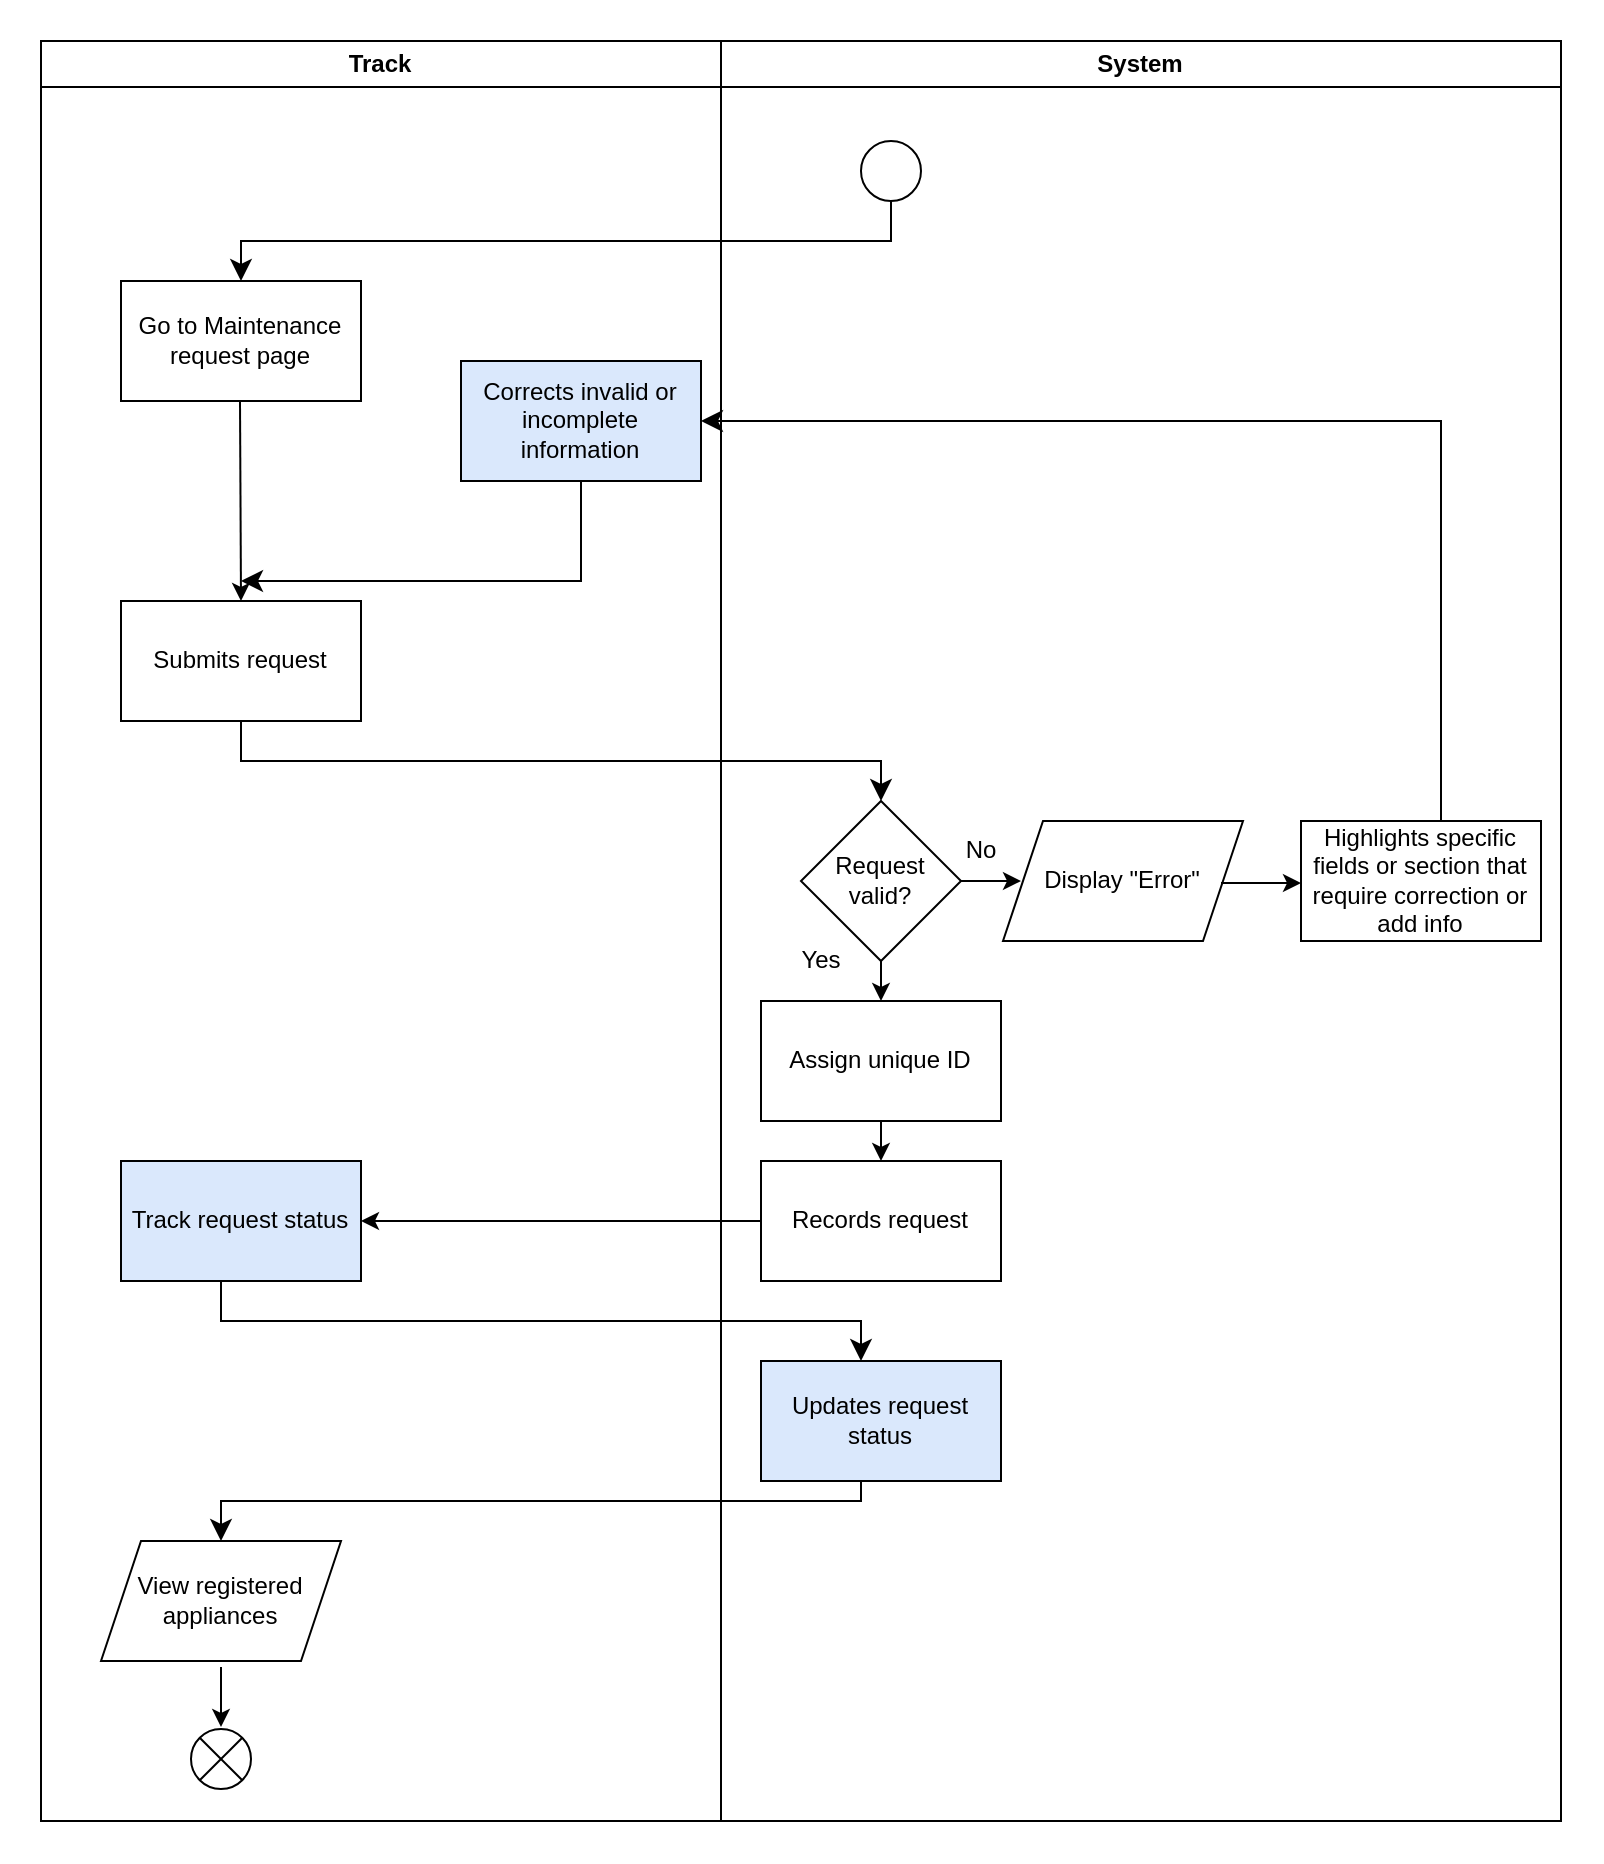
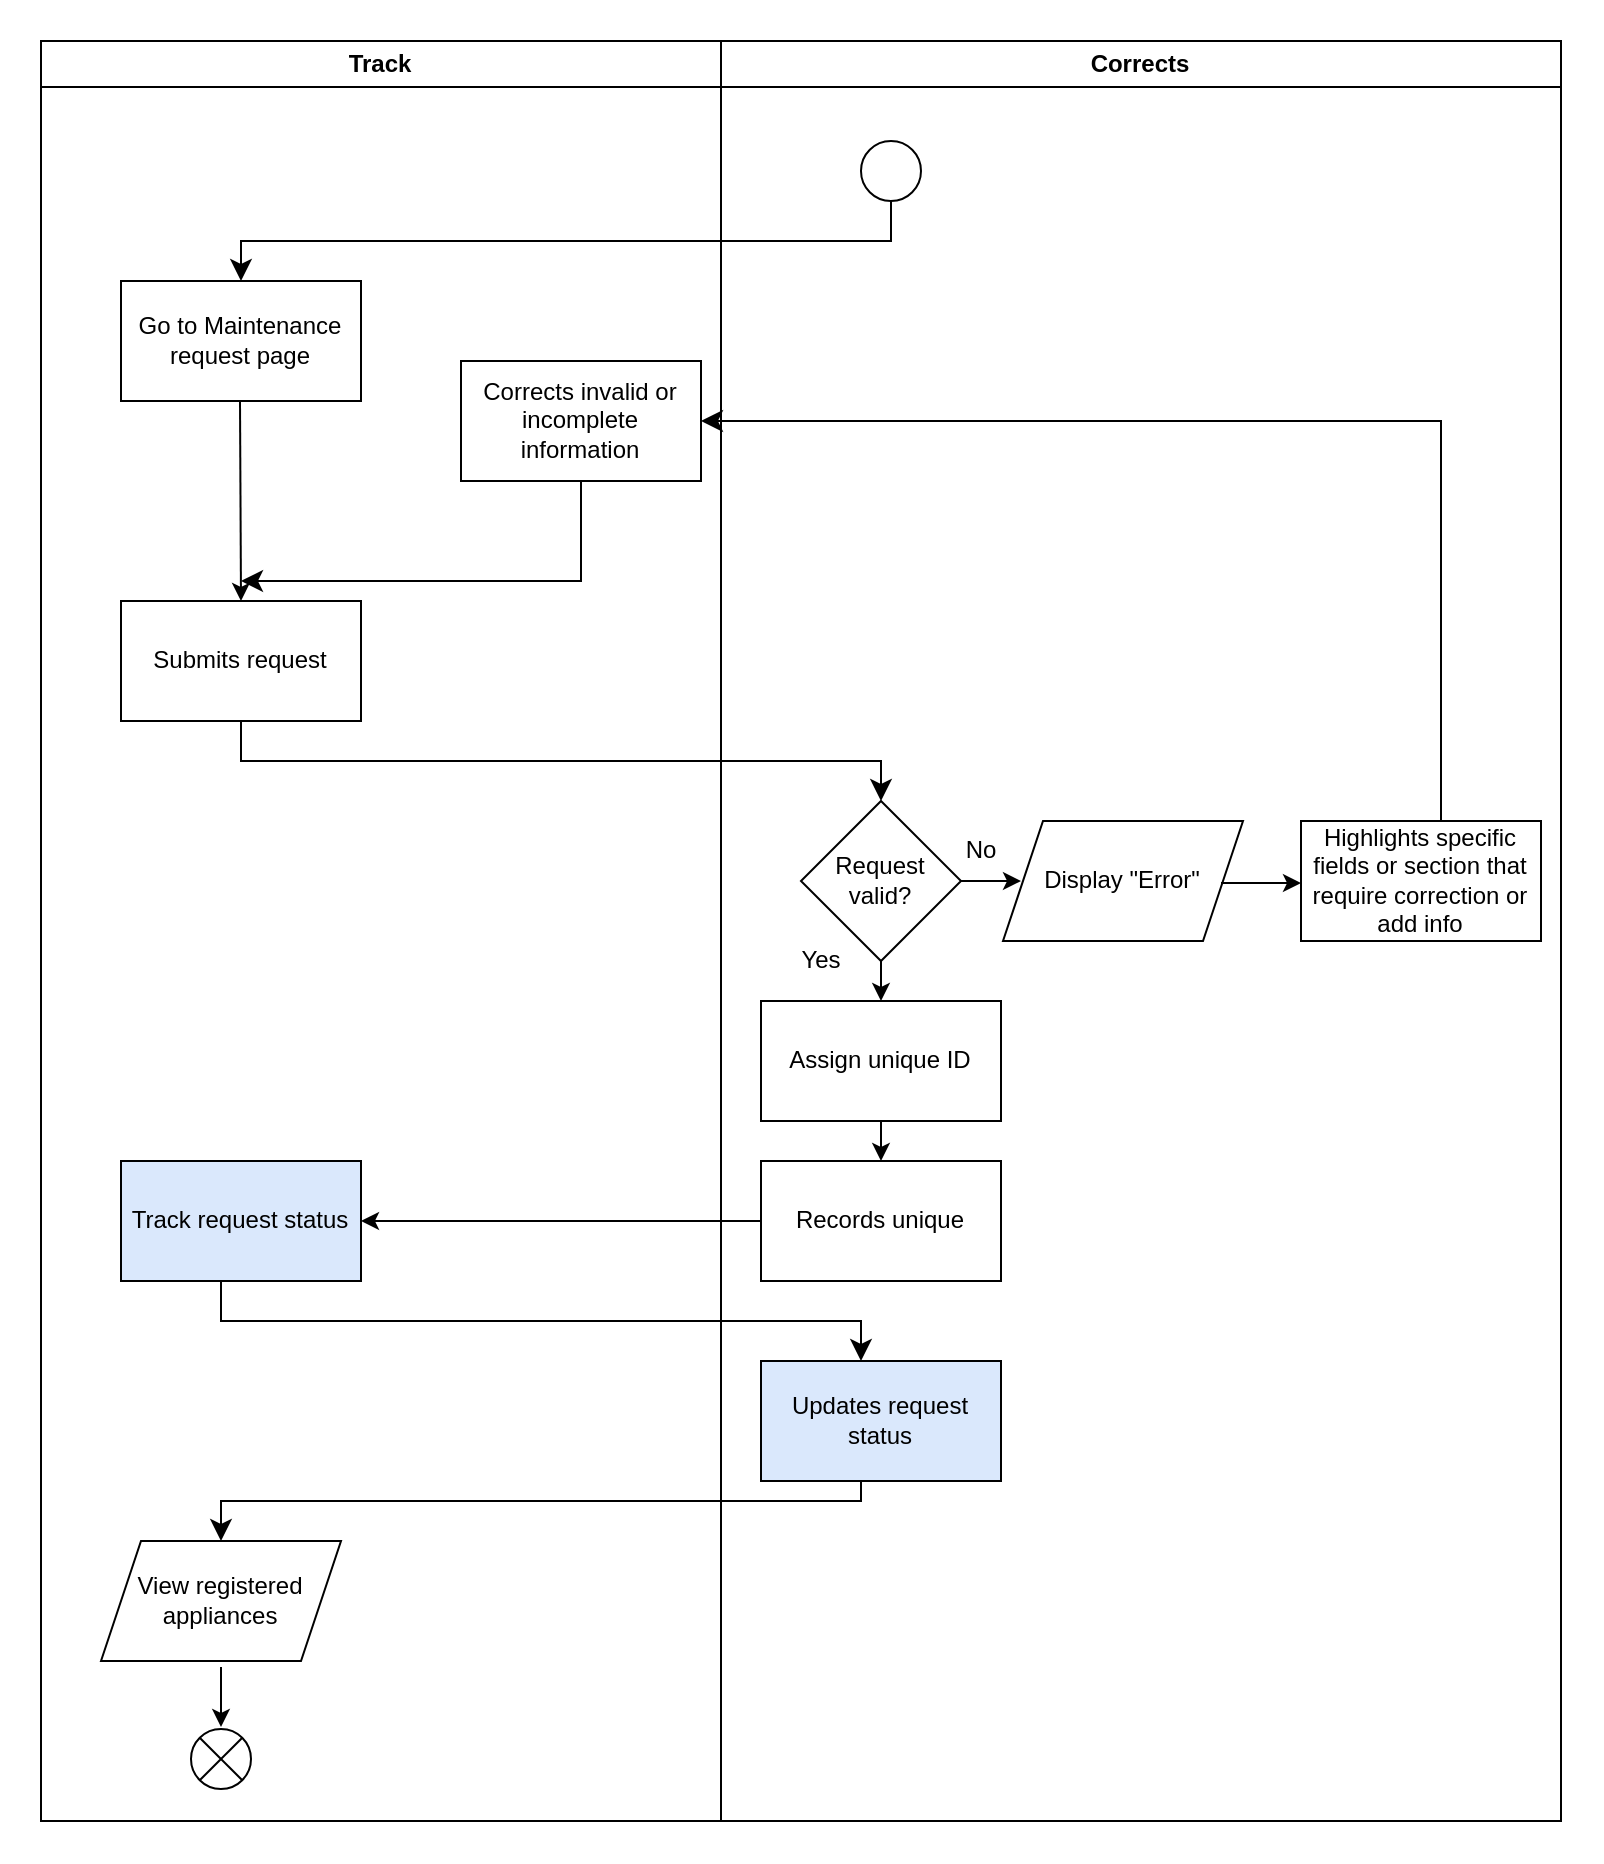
node "System": label "System" -> "Corrects"
node "Corrects invalid or incomplete information": fillcolor #dae8fc -> #ffffff
node "Records request": label "Records request" -> "Records unique"
